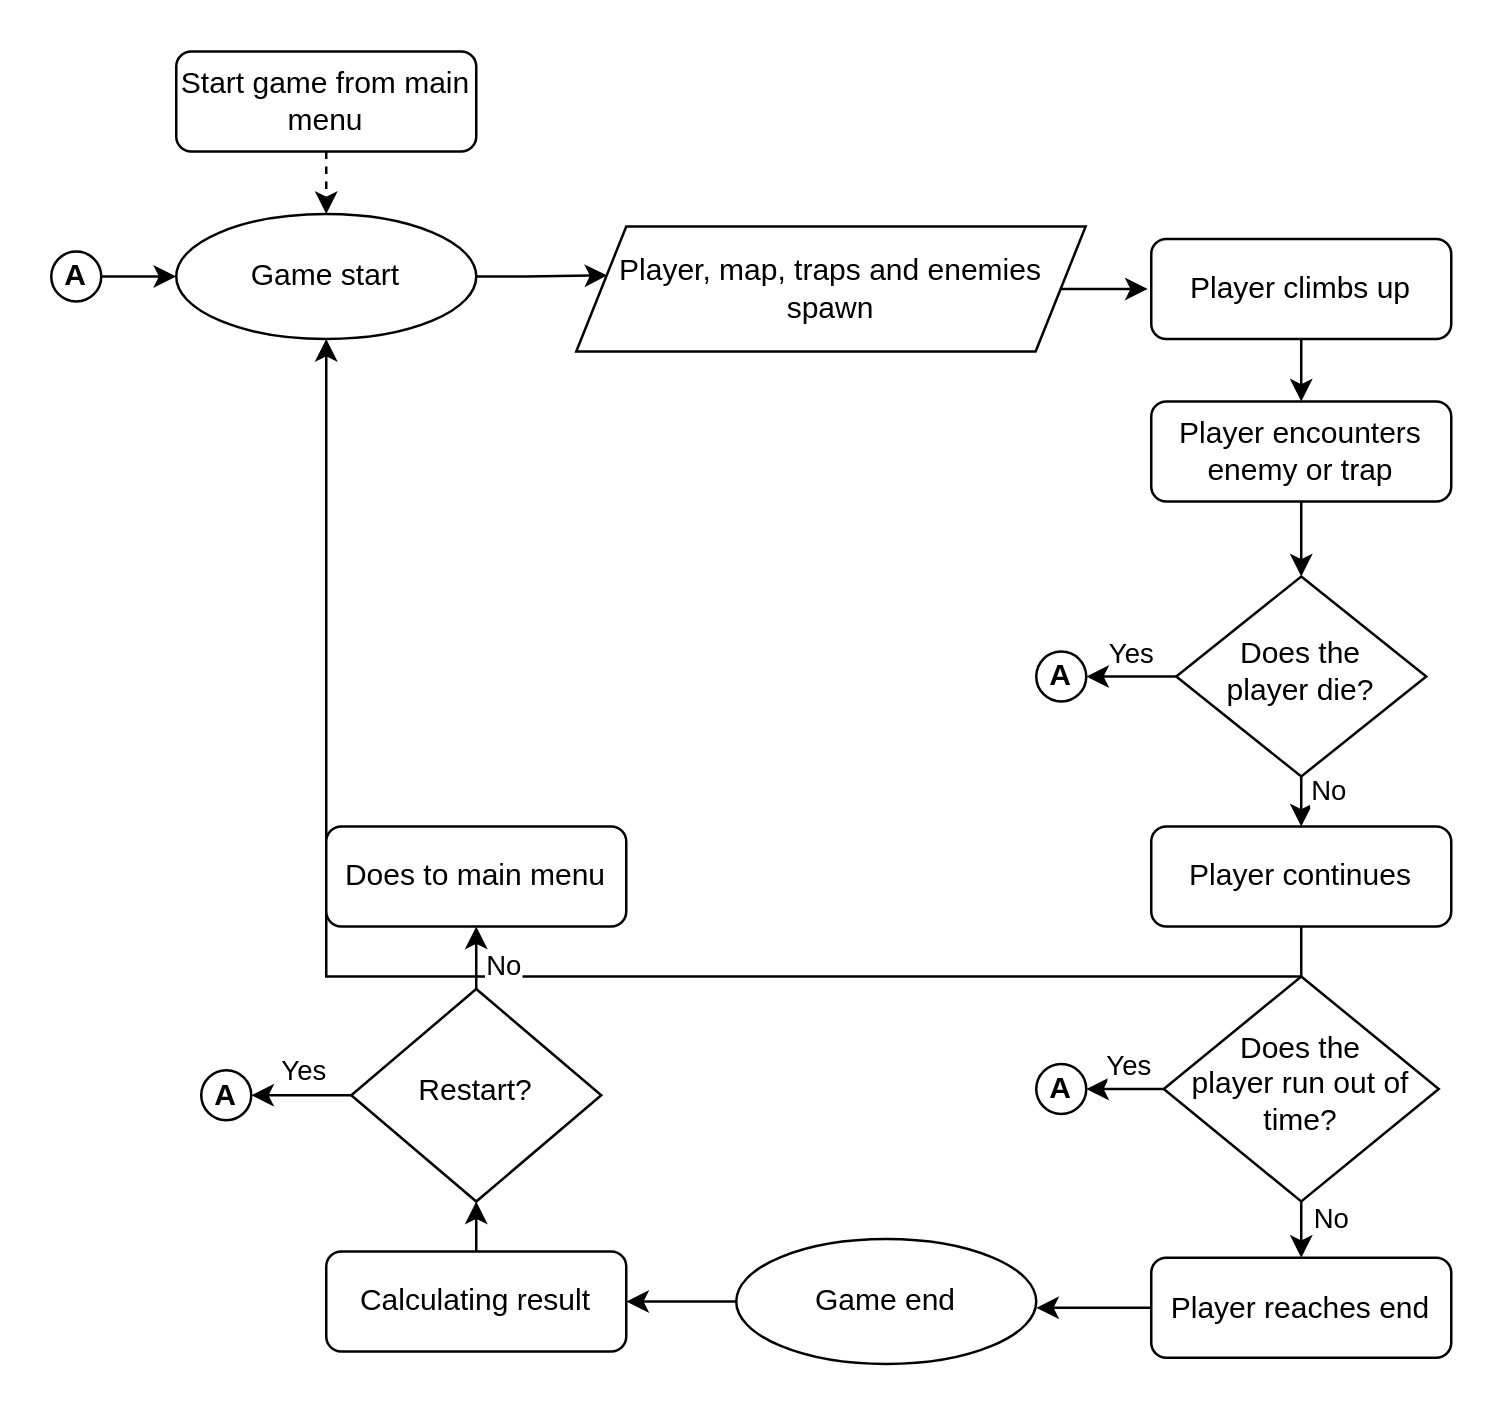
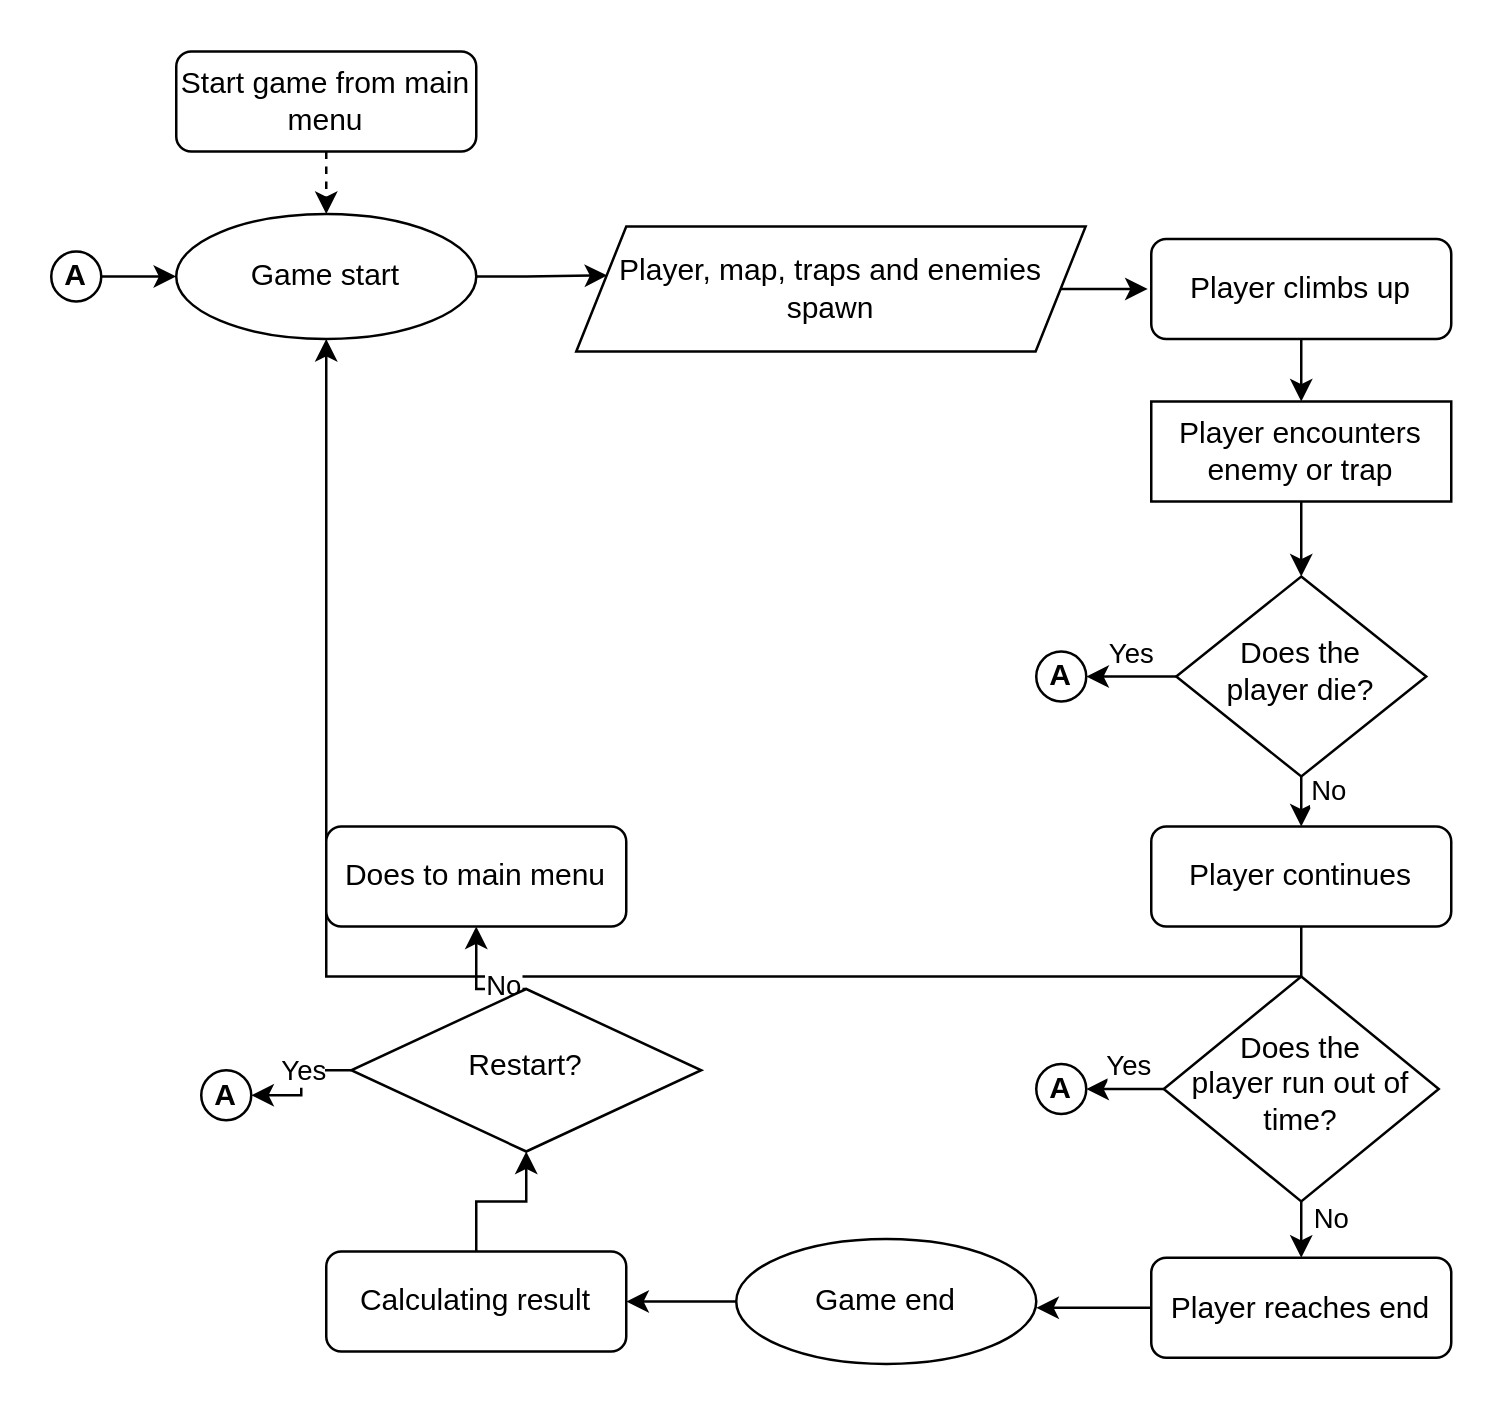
node "Player encounters enemy or trap": shape rounded rectangle -> rectangle
node "Restart?": size 250x213 -> 350x163
